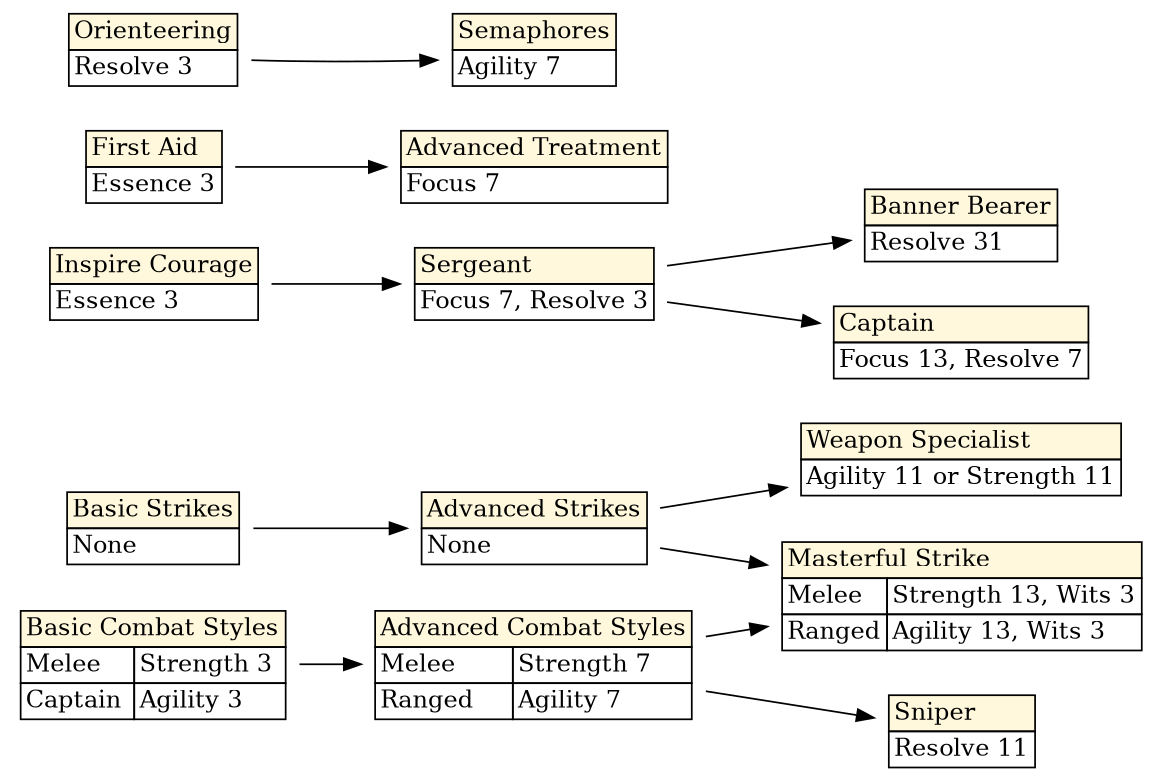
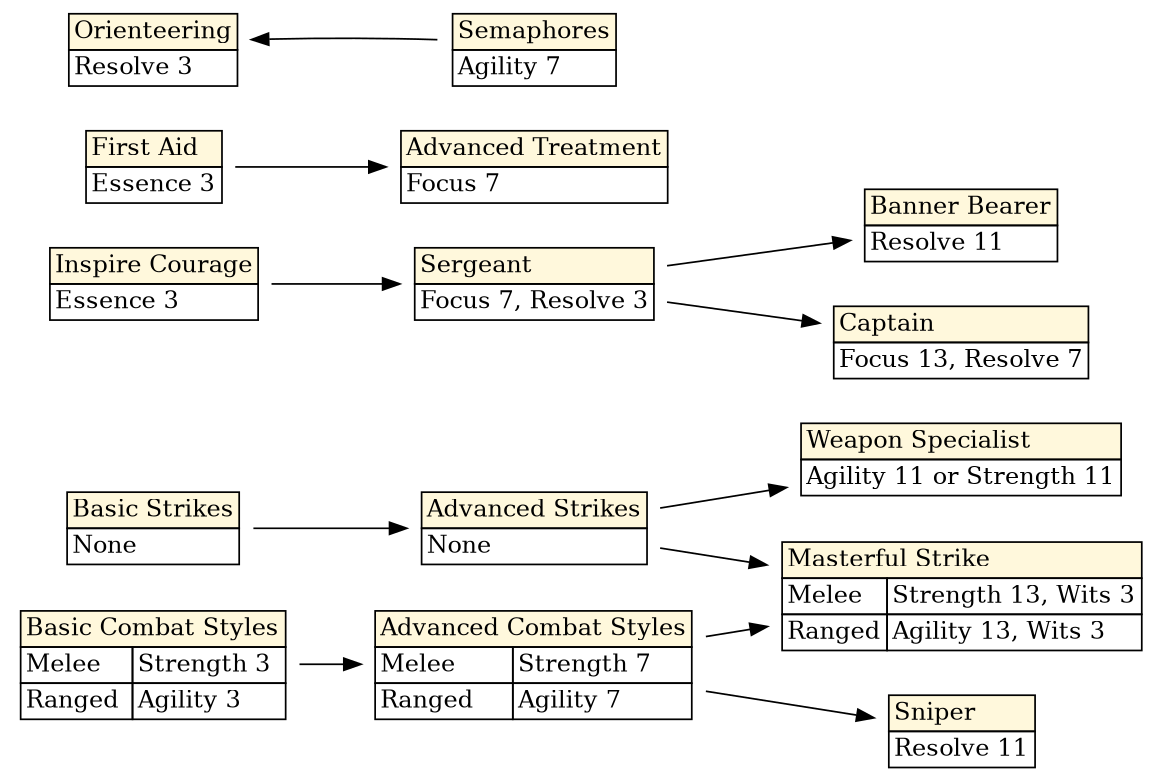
edge "Orienteering" -> "Semaphores": reversed
node "Banner Bearer": text "Resolve 31" -> "Resolve 11"
node "Basic Combat Styles": text "Captain" -> "Ranged"
